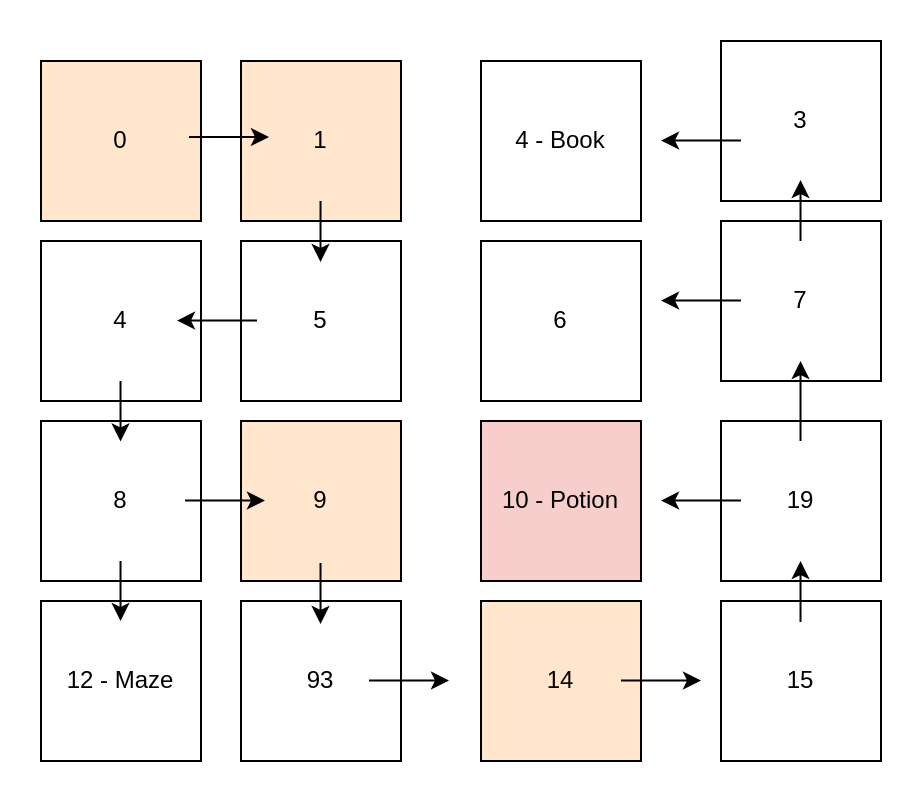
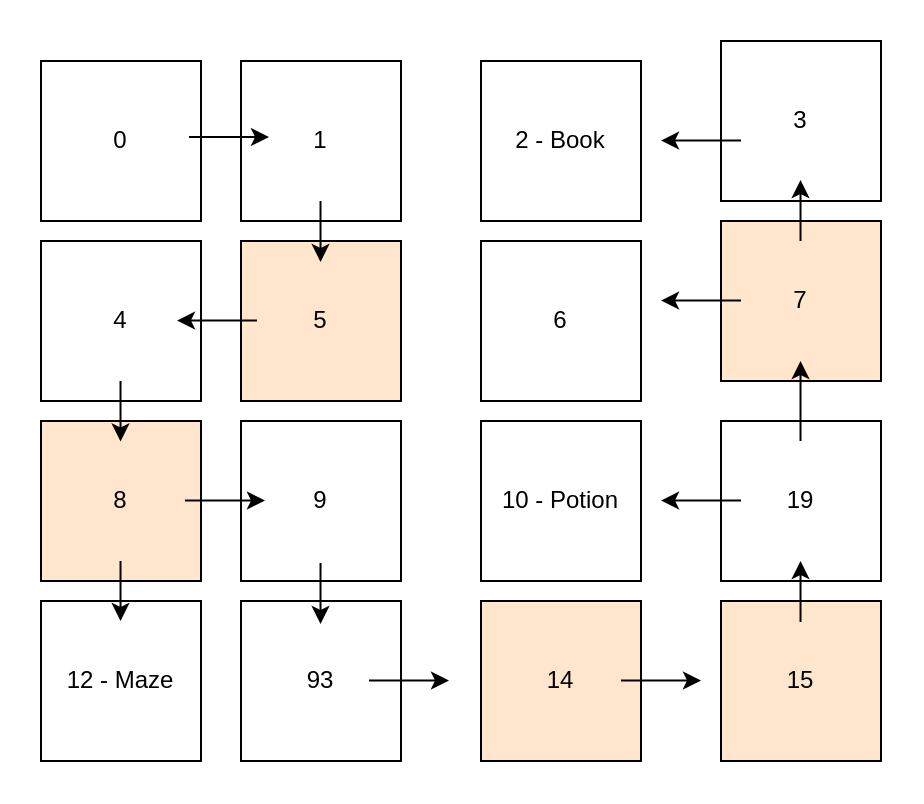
node "0": fillcolor #ffe6cc -> #ffffff
node "1": fillcolor #ffe6cc -> #ffffff
node "4 - Book": label "4 - Book" -> "2 - Book"
node "7": fillcolor #ffffff -> #ffe6cc
node "5": fillcolor #ffffff -> #ffe6cc
node "8": fillcolor #ffffff -> #ffe6cc
node "9": fillcolor #ffe6cc -> #ffffff
node "10 - Potion": fillcolor #f8cecc -> #ffffff
node "15": fillcolor #ffffff -> #ffe6cc
